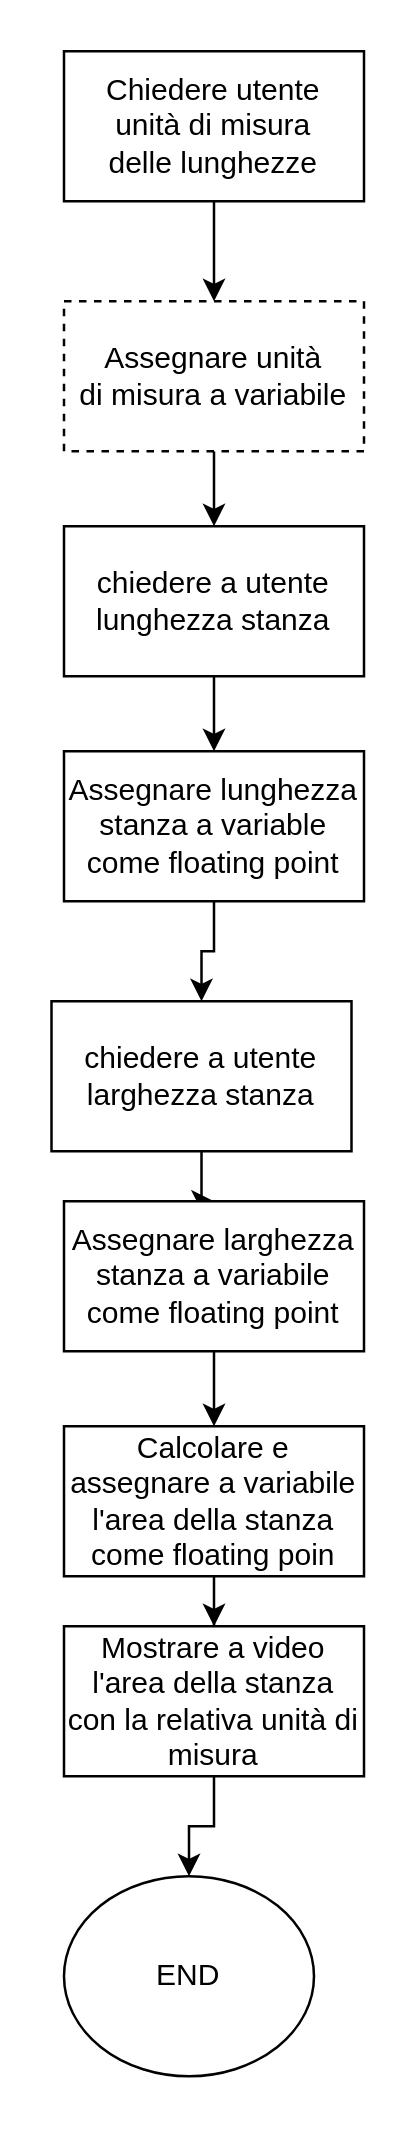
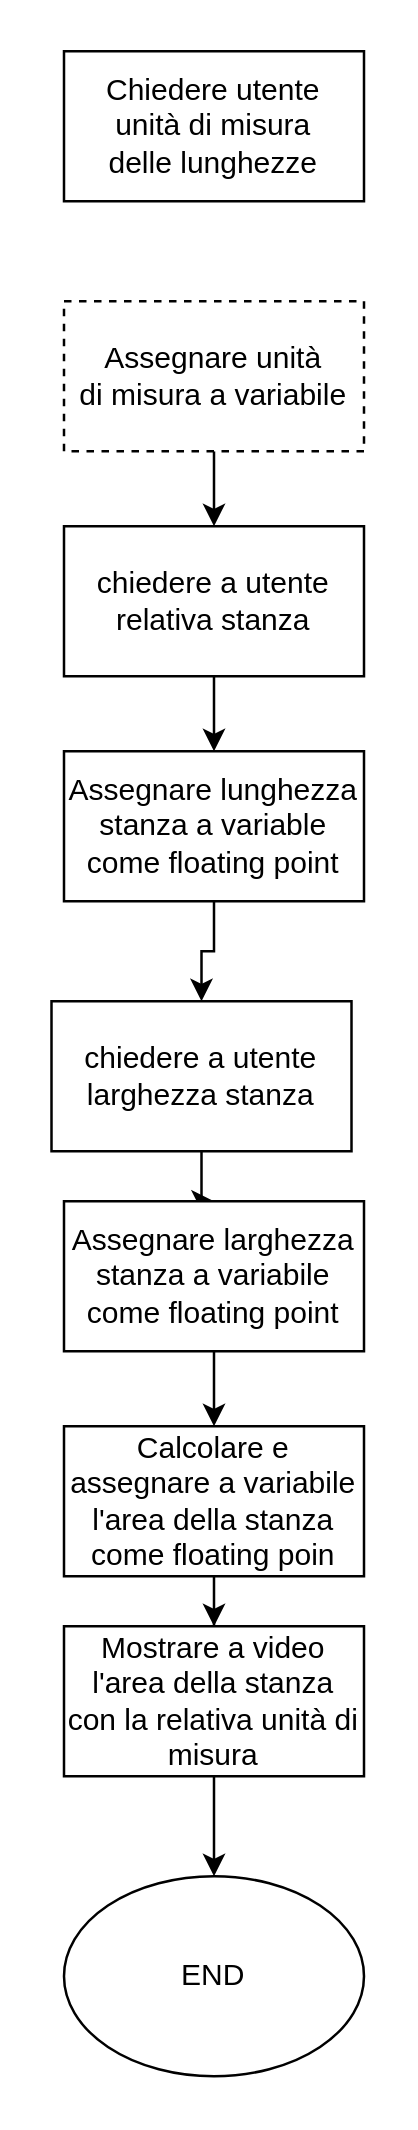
edge "Chiedere utente unità di misura delle lunghezze" -> "Assegnare unità di misura a variabile": removed
node "chiedere a utente lunghezza stanza": label "chiedere a utente lunghezza stanza" -> "chiedere a utente relativa stanza"
node "END": size 250x200 -> 300x200
